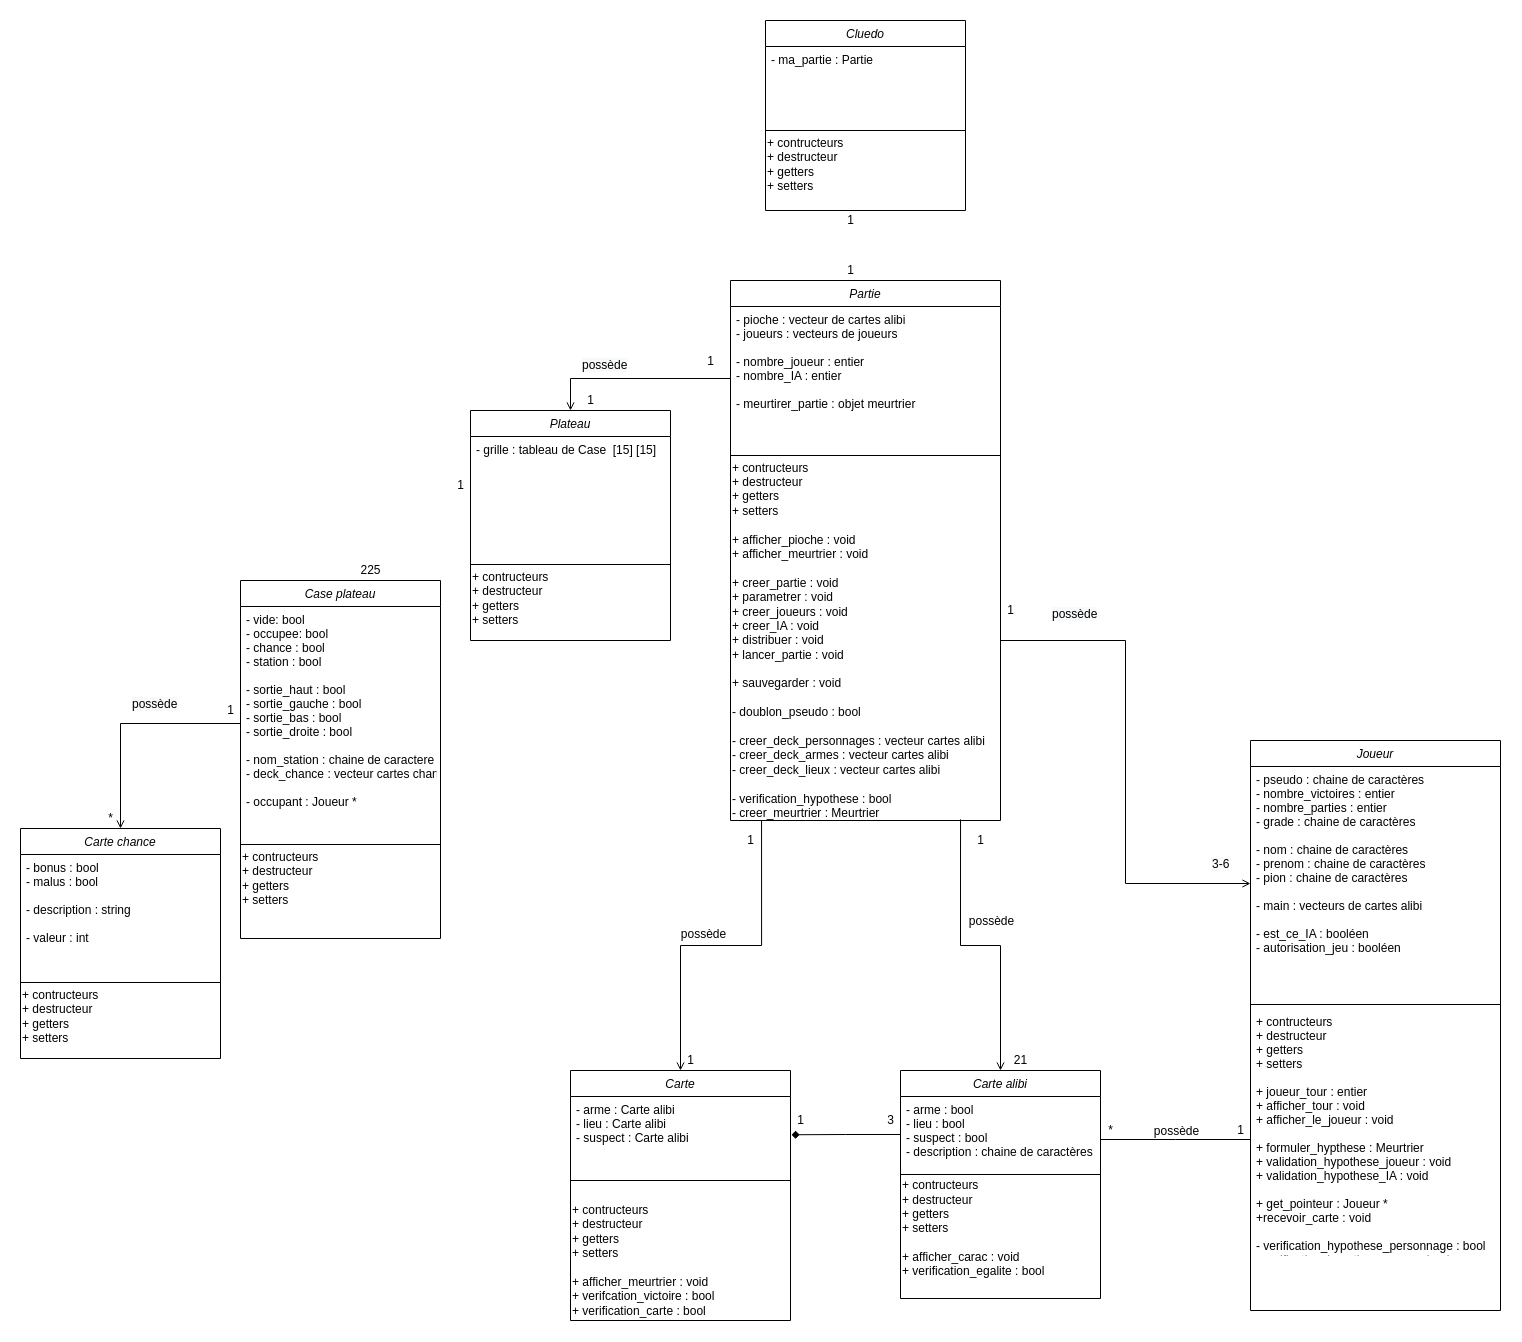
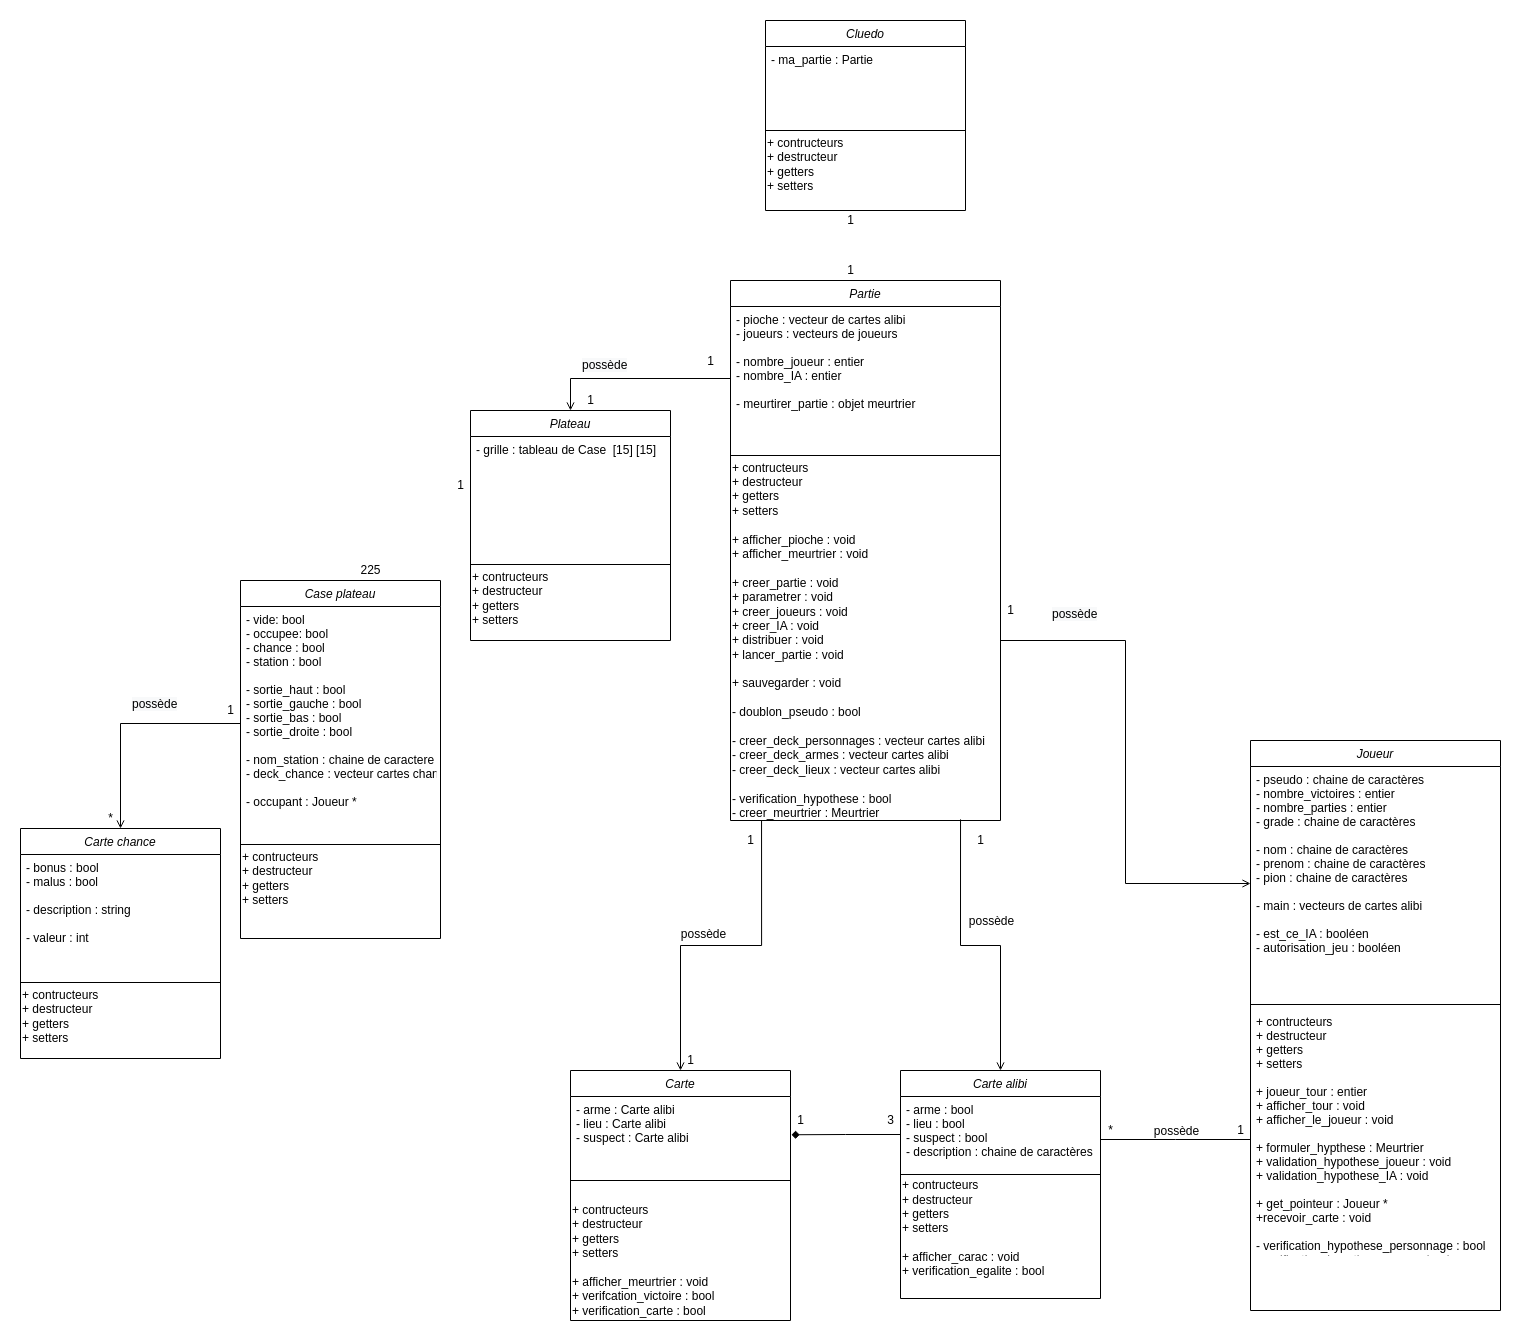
node "3-6": removed
node "21": removed
